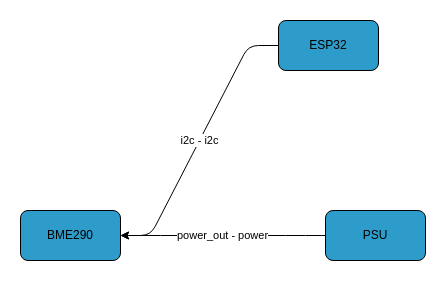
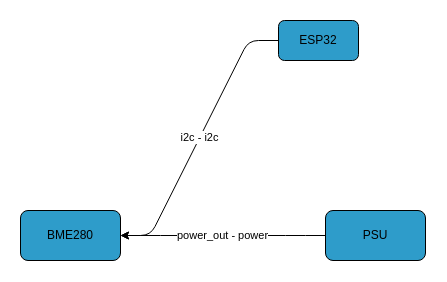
node "ESP32": size 100x50 -> 80x40
node "BME290": label "BME290" -> "BME280"
